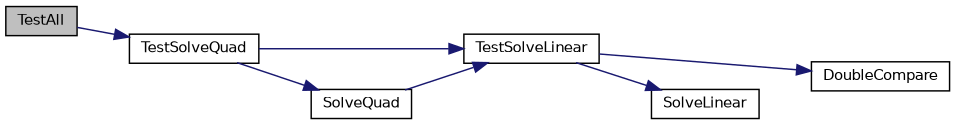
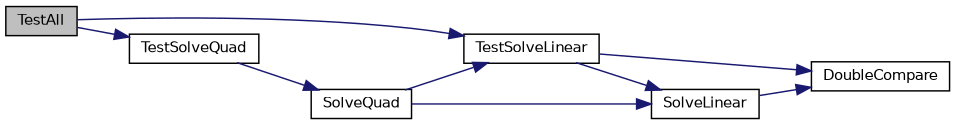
edge "TestSolveQuad" -> "TestSolveLinear": now "TestAll" -> "TestSolveLinear"
edge "SolveLinear" -> "DoubleCompare": added
edge "SolveQuad" -> "SolveLinear": added
